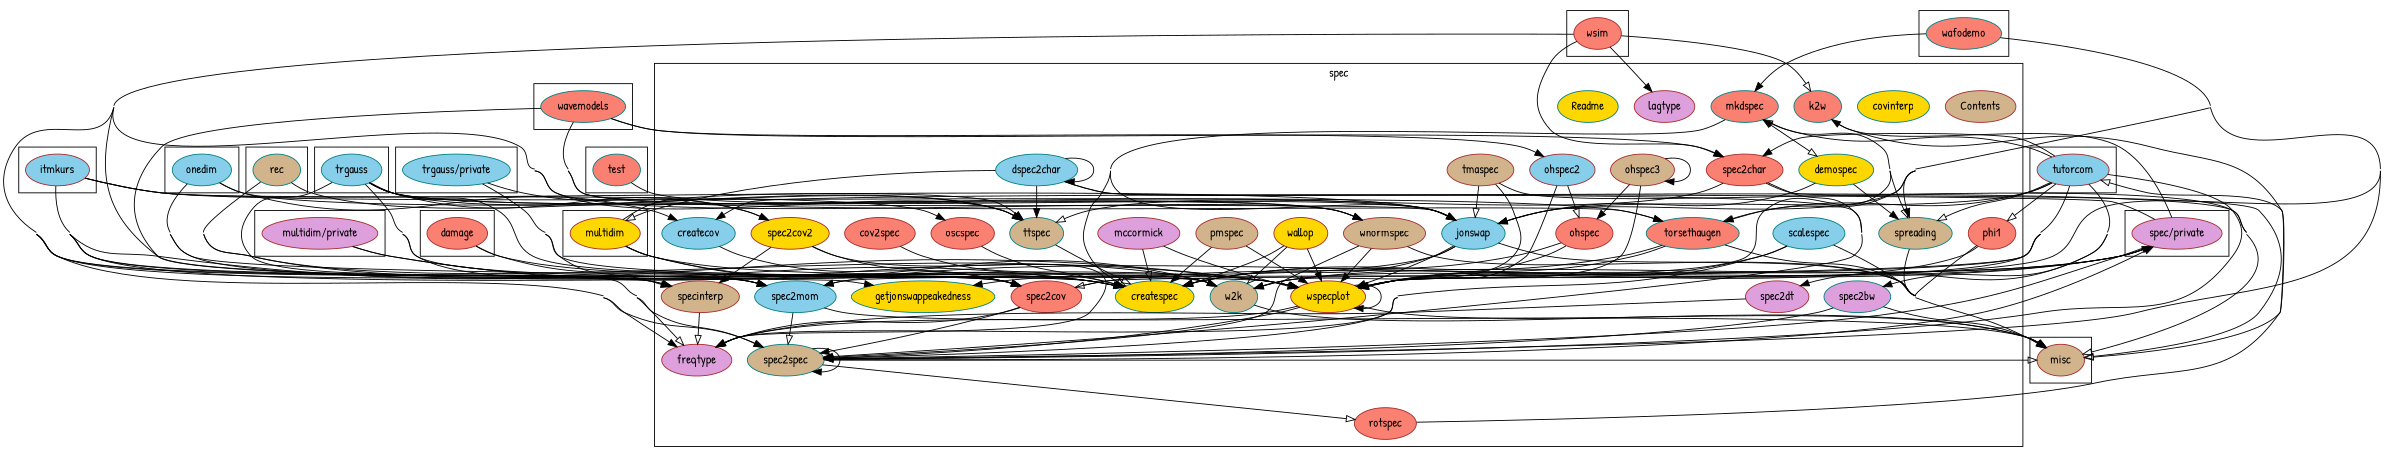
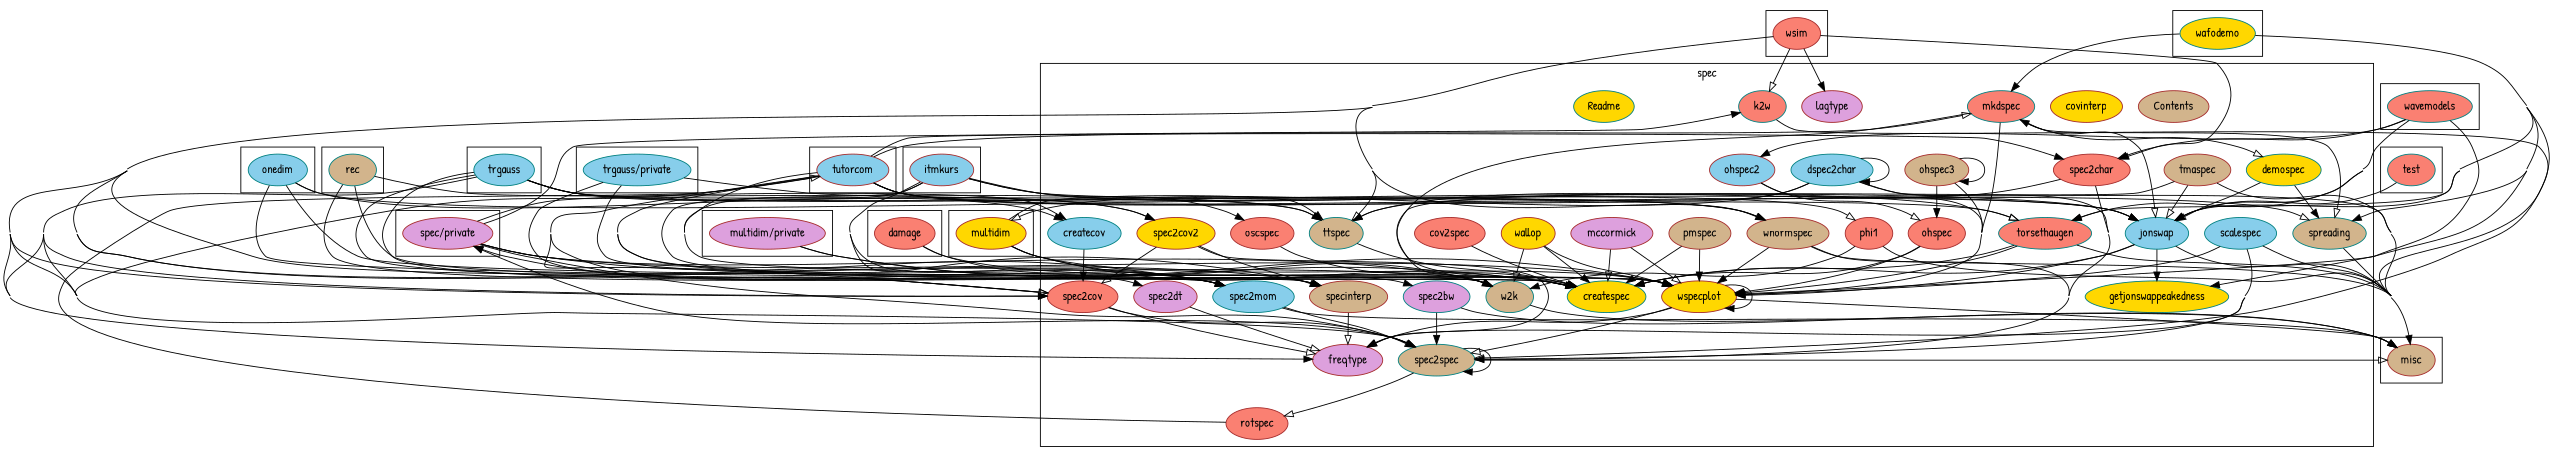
node "wafodemo": fillcolor salmon -> gold
node "covinterp": color teal -> brown
edge "spec2char" -> "misc": removed
